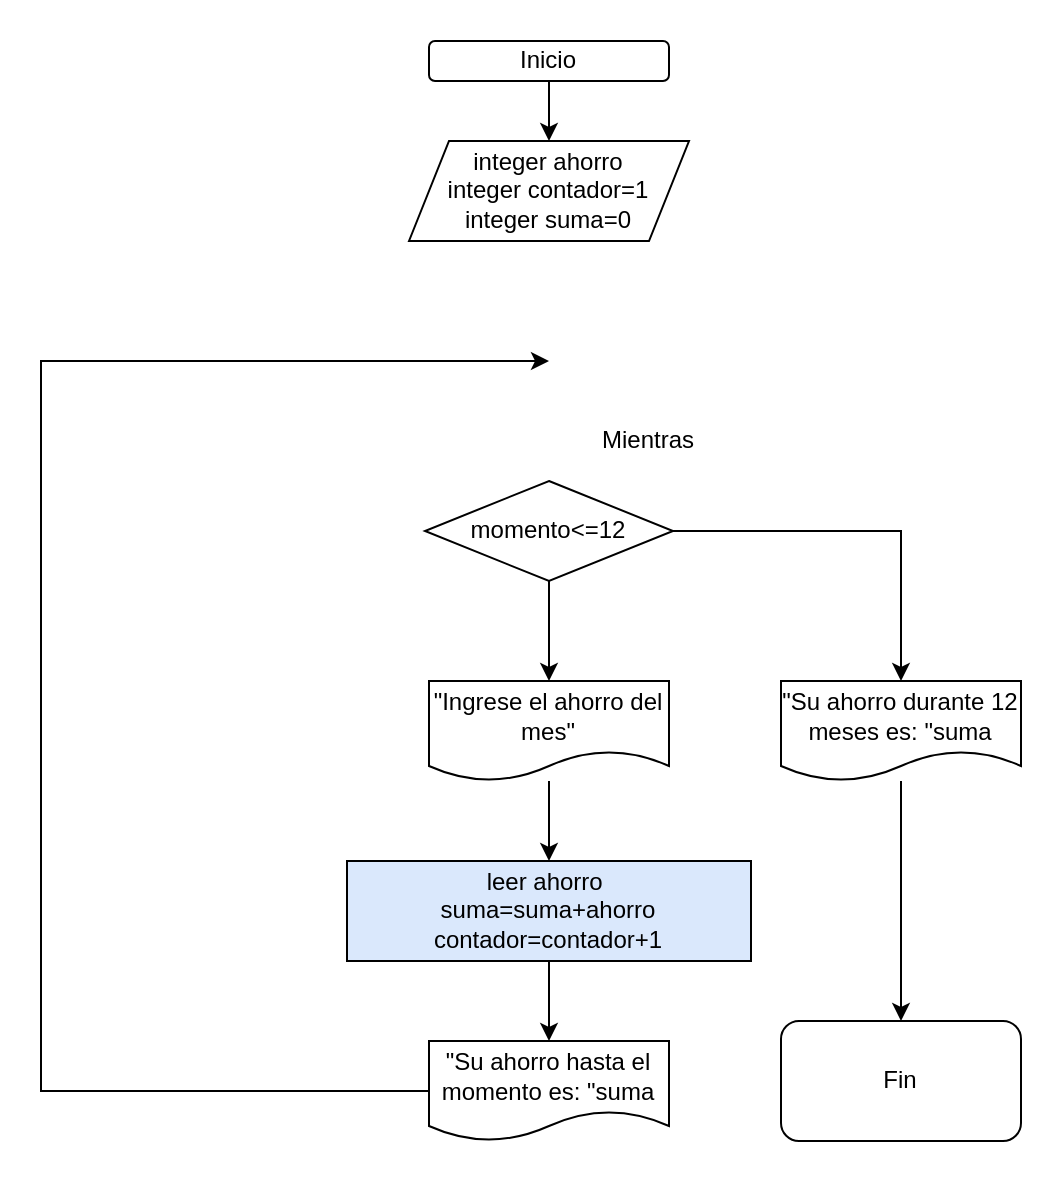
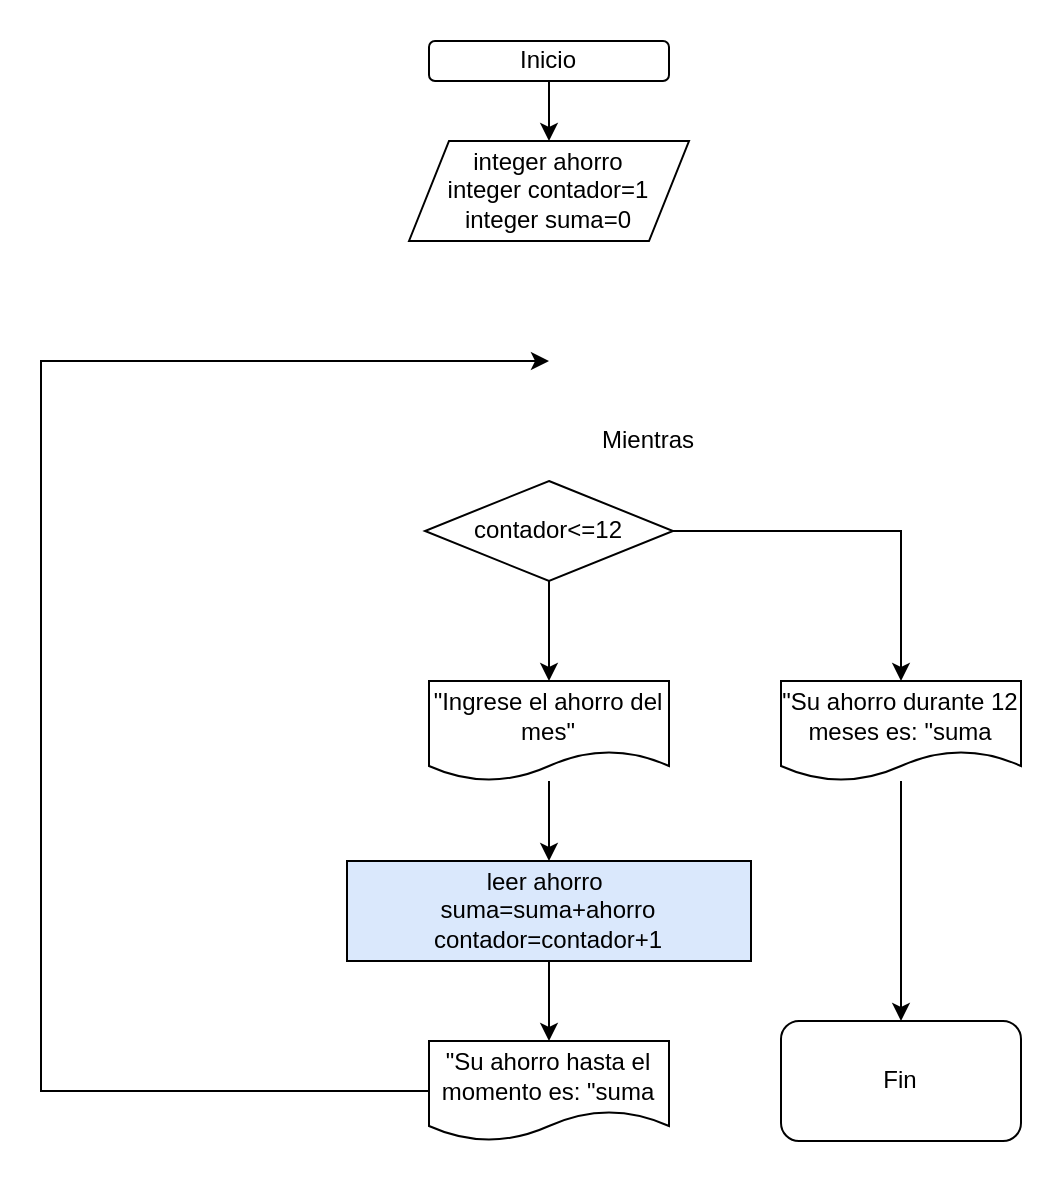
node "momento<=12": label "momento<=12" -> "contador<=12"
